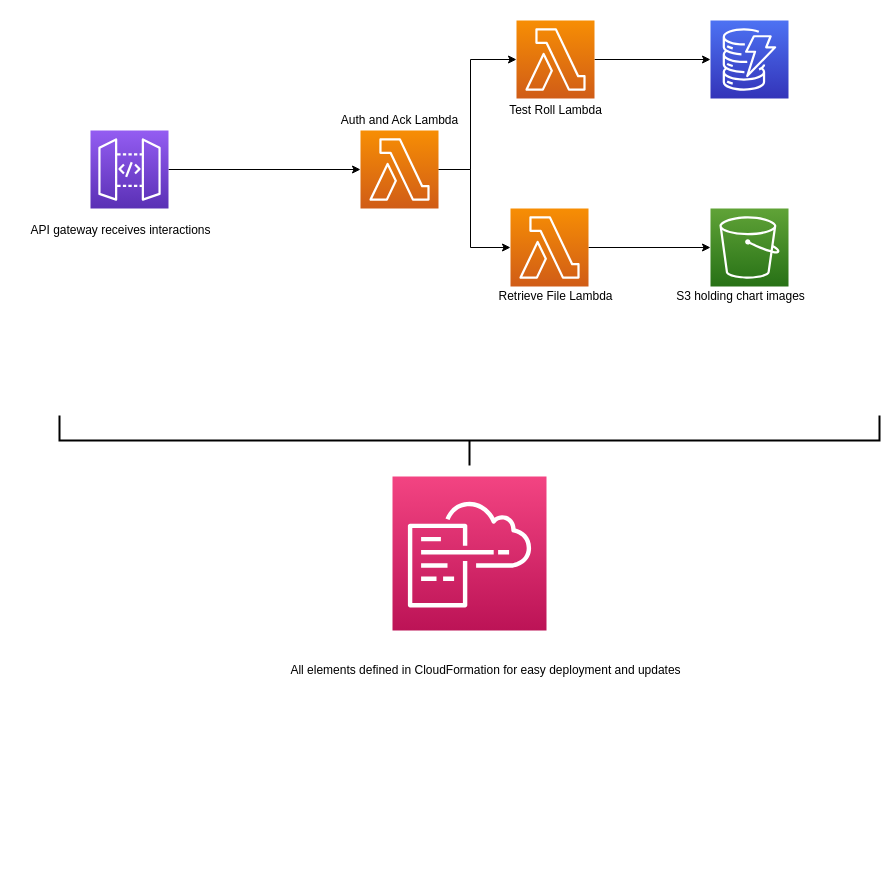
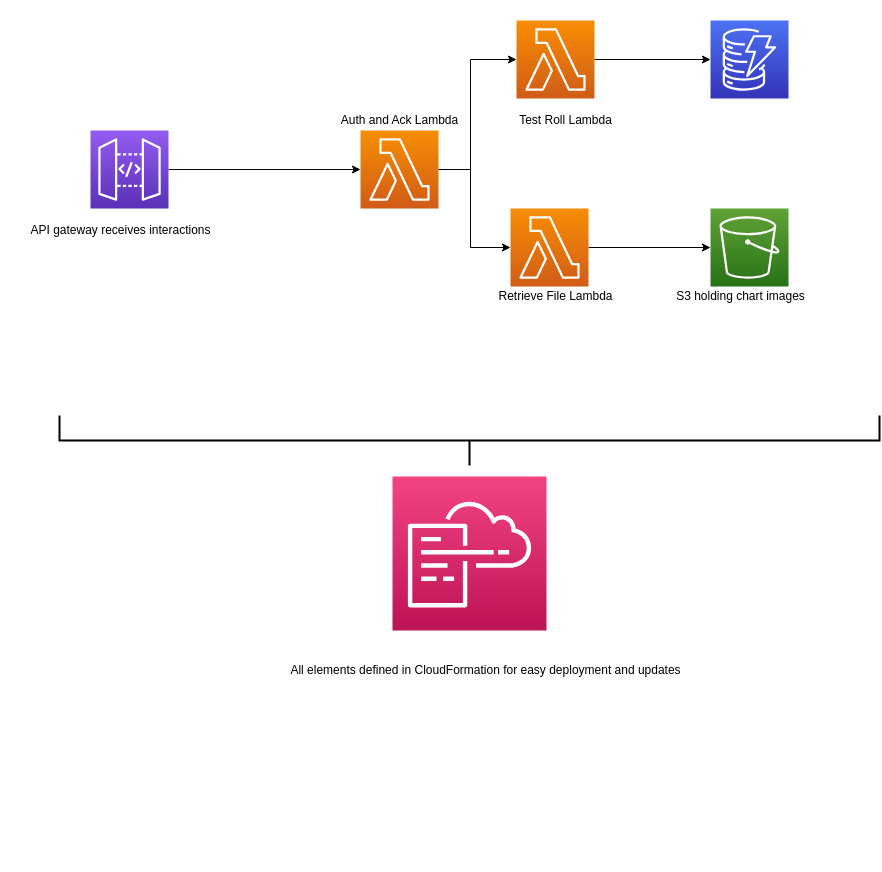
node "Test Roll Lambda": moved (556, 111) -> (566, 121)
